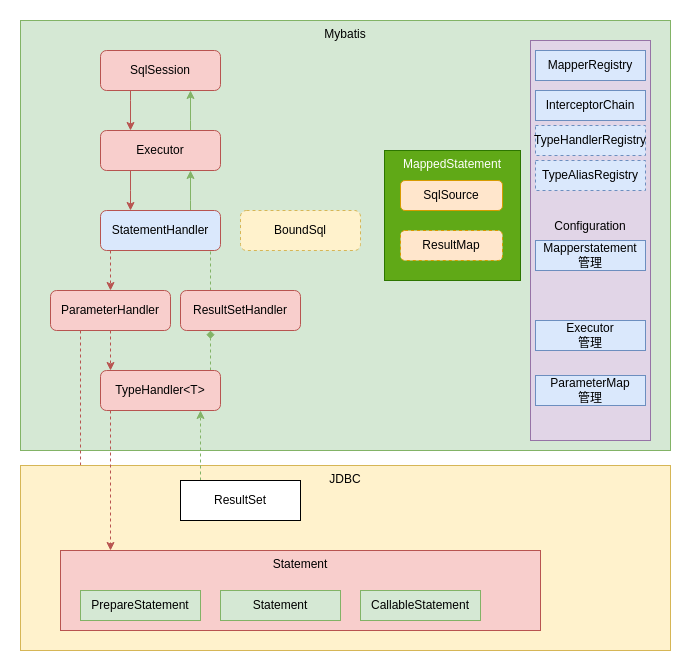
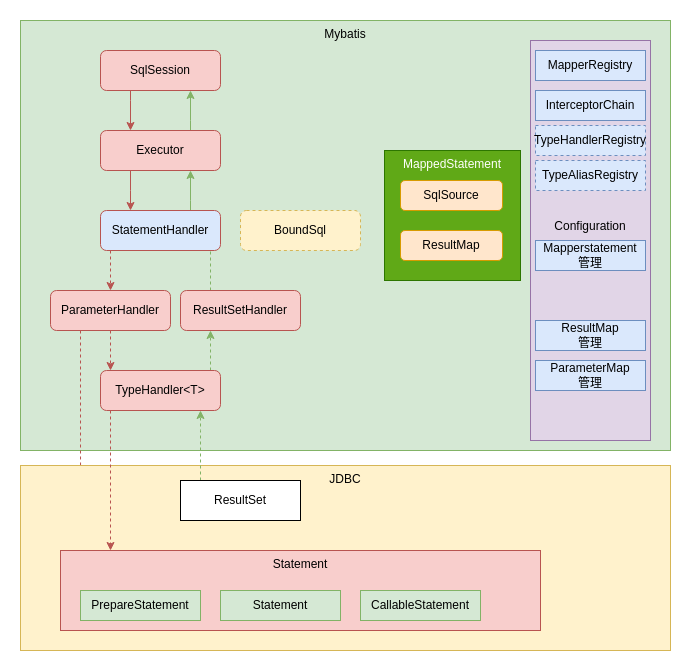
node "ResultMap": style dashed -> solid
node "Executor 管理": label "Executor 管理" -> "ResultMap 管理"
edge "TypeHandler<T>" -> "ResultSetHandler": arrowhead diamond -> classic
node "ParameterMap 管理": moved (591, 391) -> (591, 376)
